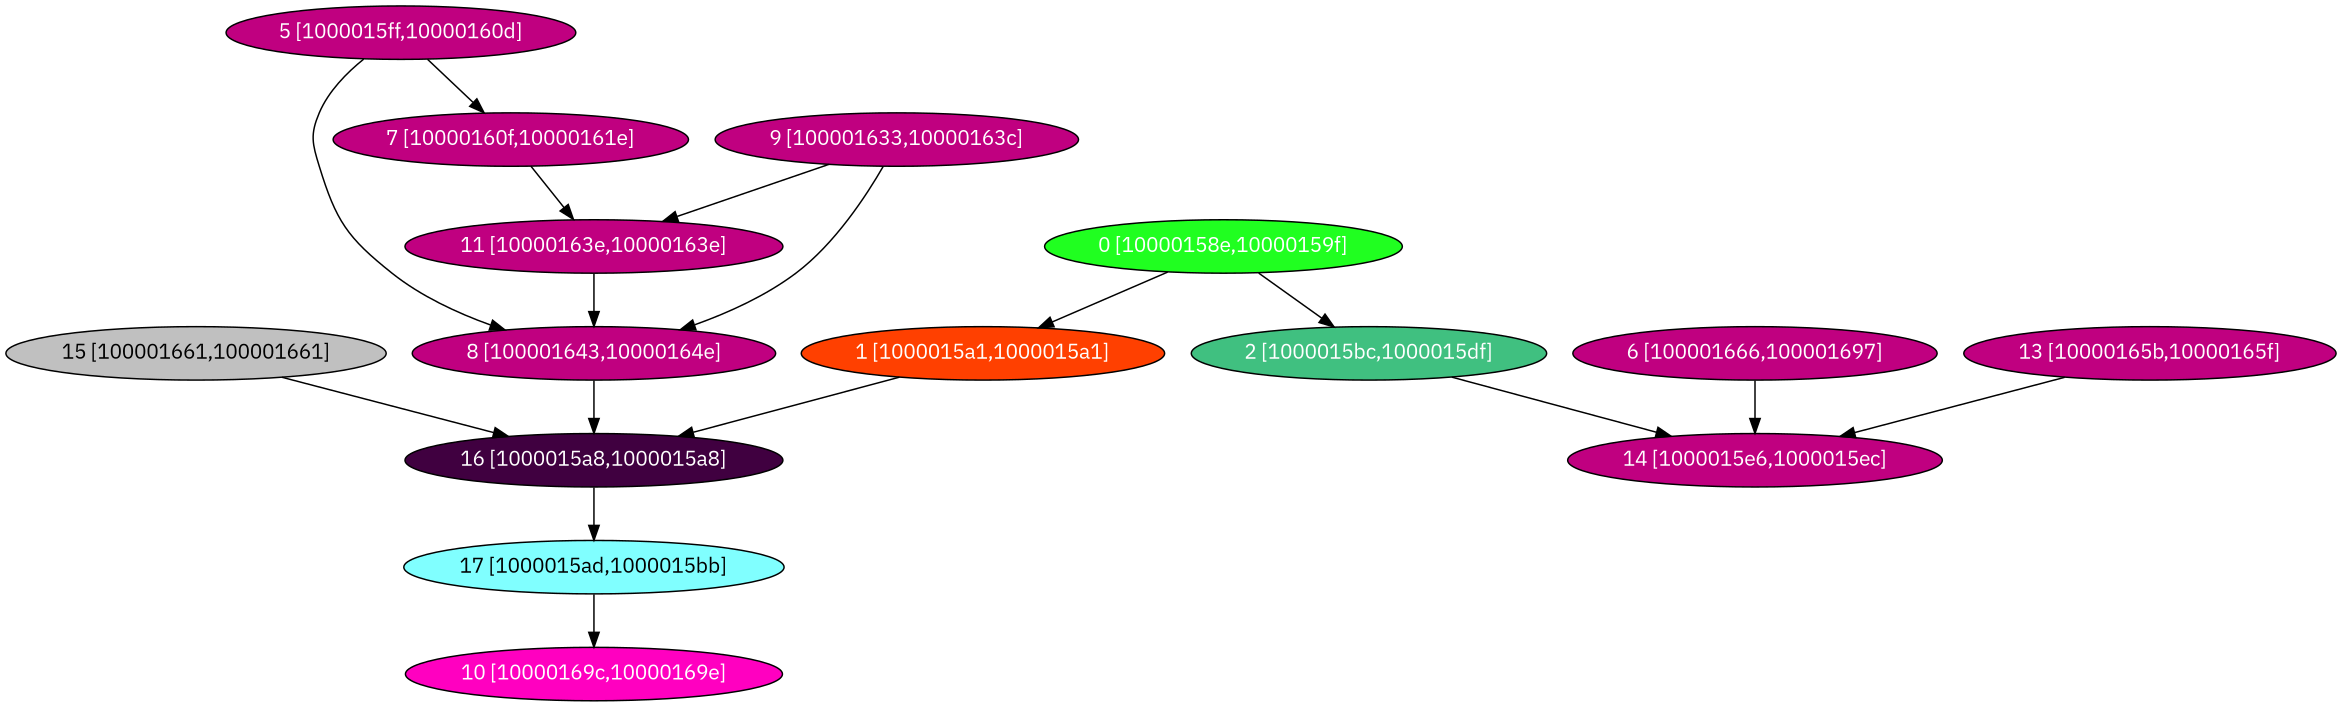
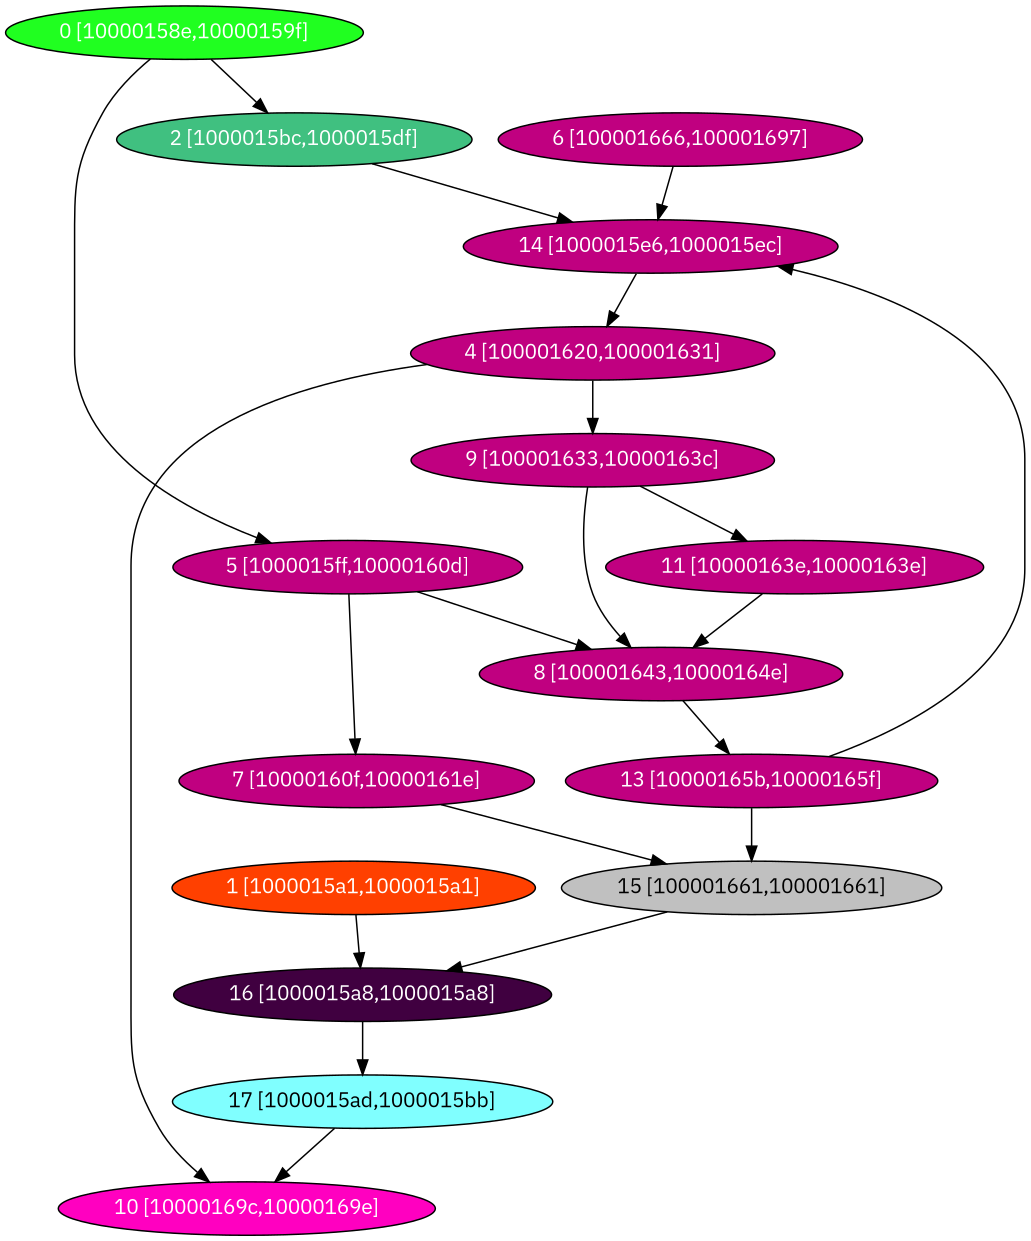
edge "7 [10000160f,10000161e]" -> "11 [10000163e,10000163e]": now "7 [10000160f,10000161e]" -> "15 [100001661,100001661]"
edge "0 [10000158e,10000159f]" -> "1 [1000015a1,1000015a1]": now "0 [10000158e,10000159f]" -> "5 [1000015ff,10000160d]"
node "4 [100001620,100001631]": added
edge "8 [100001643,10000164e]" -> "16 [1000015a8,1000015a8]": now "8 [100001643,10000164e]" -> "13 [10000165b,10000165f]"
edge "13 [10000165b,10000165f]" -> "15 [100001661,100001661]": added
